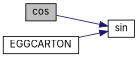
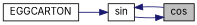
edge "sin" -> "cos": added
